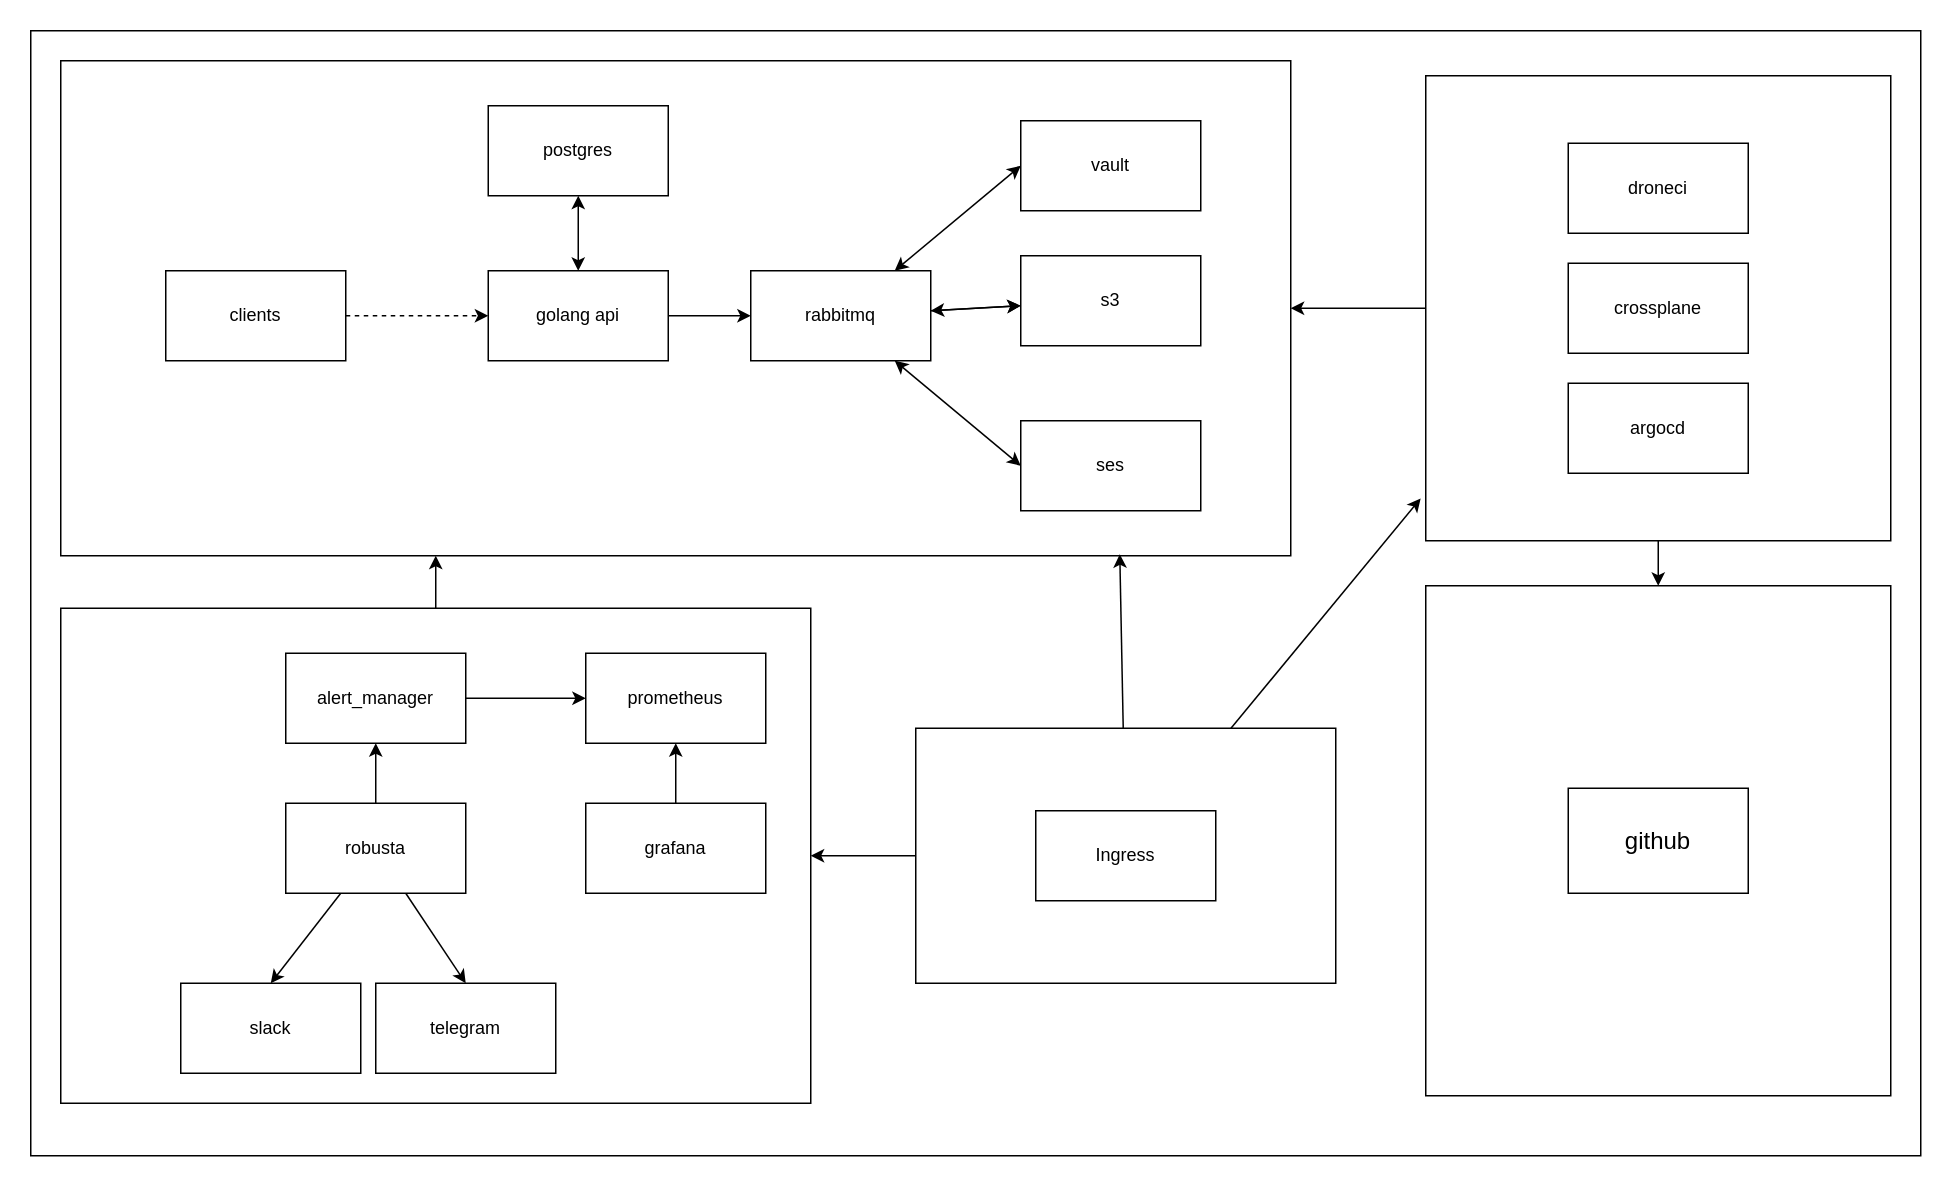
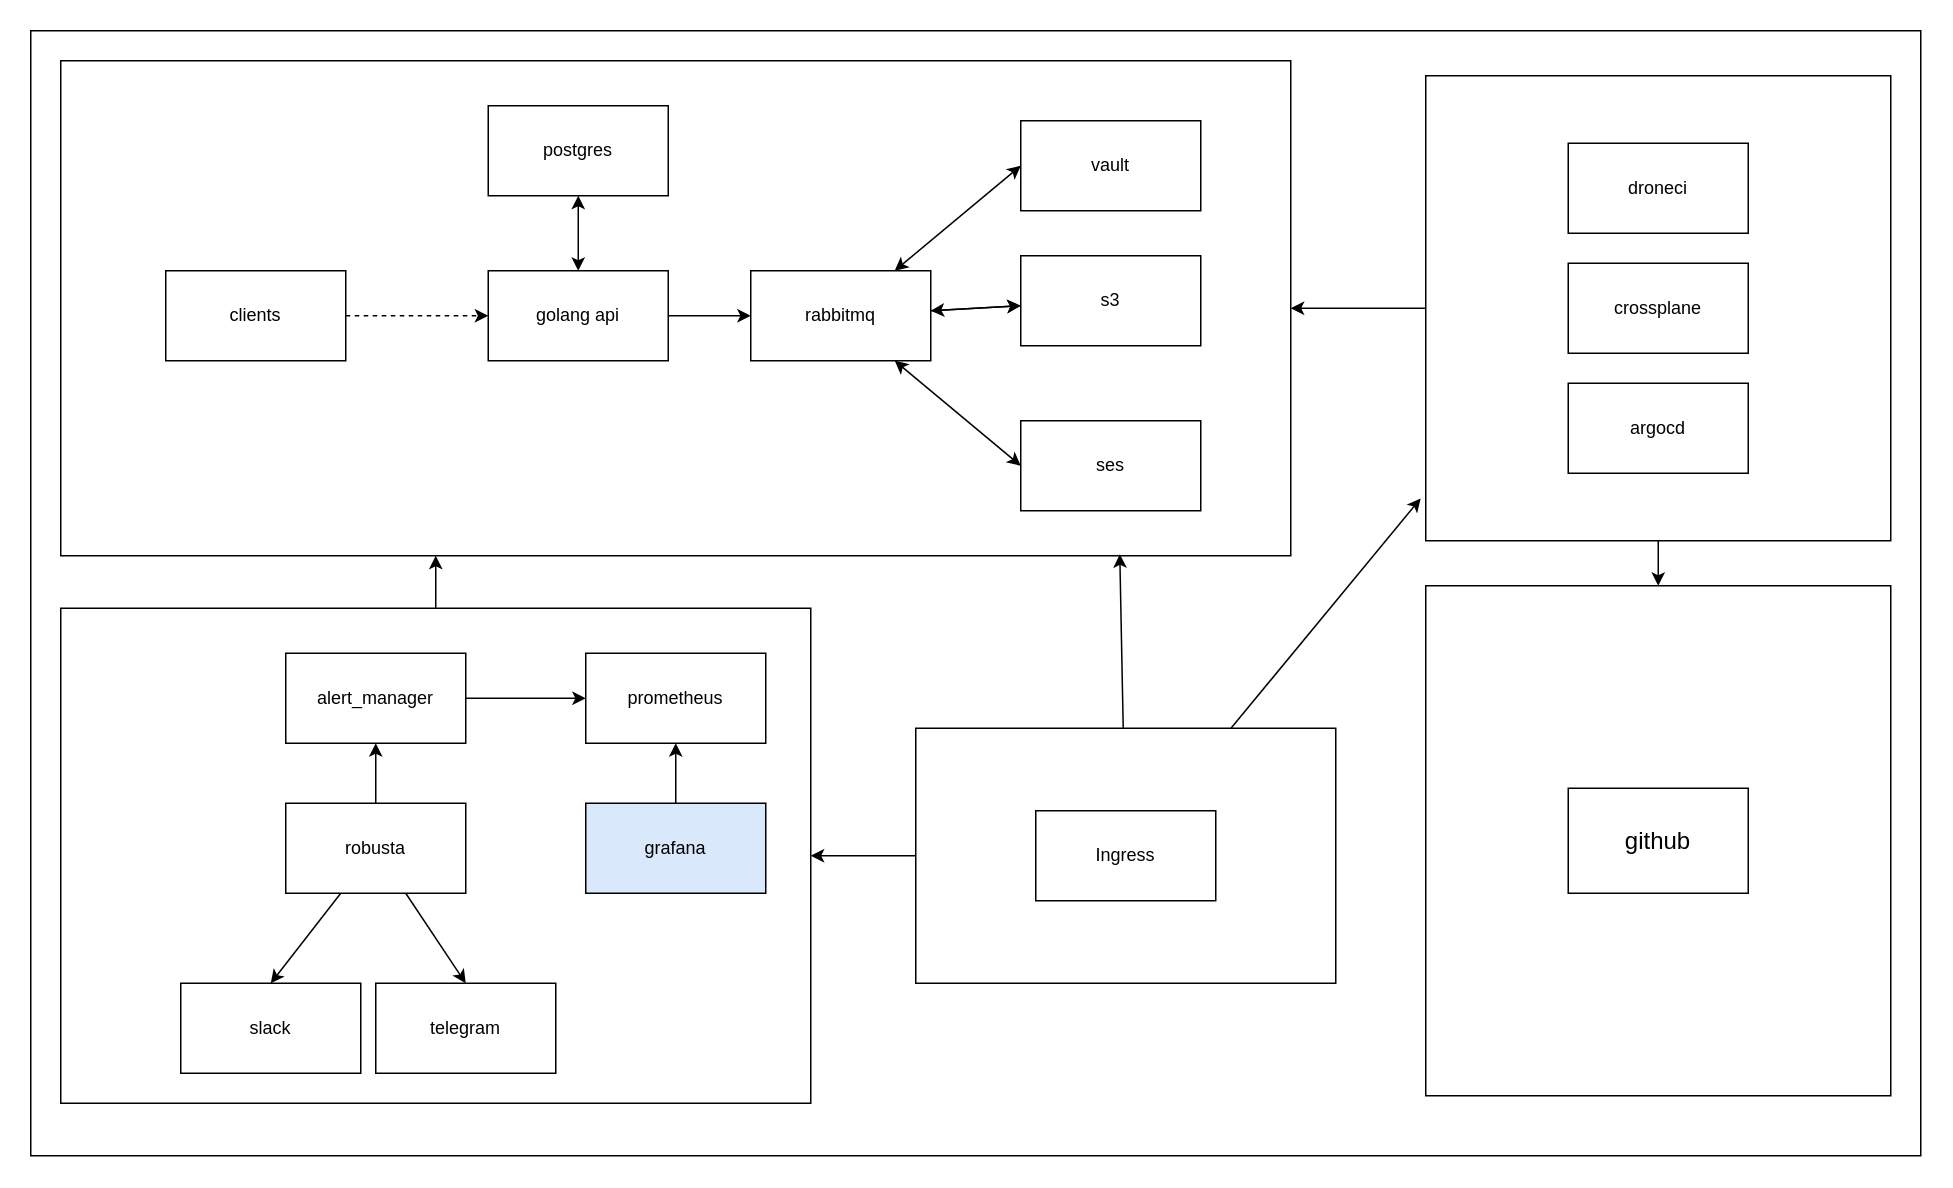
node "grafana": fillcolor #ffffff -> #dae8fc
